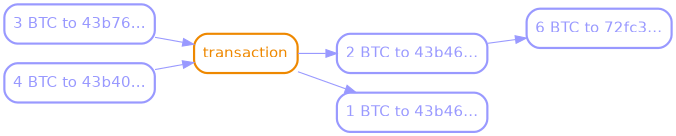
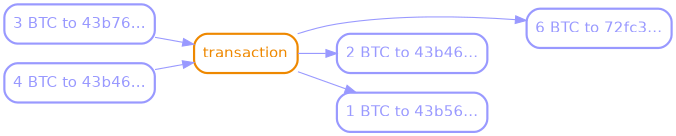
edge "2 BTC to 43b46..." -> "6 BTC to 72fc3...": now "transaction" -> "6 BTC to 72fc3..."
node "4 BTC to 43b40...": label "4 BTC to 43b40..." -> "4 BTC to 43b46..."
node "1 BTC to 43b46...": label "1 BTC to 43b46..." -> "1 BTC to 43b56..."
